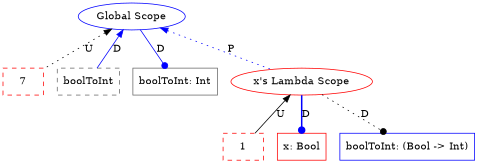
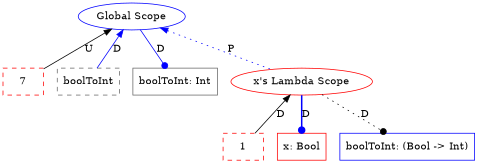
edge "Global Scope" -- "7": style dotted -> solid
edge "x's Lambda Scope" -- "1": label "U" -> "D"
